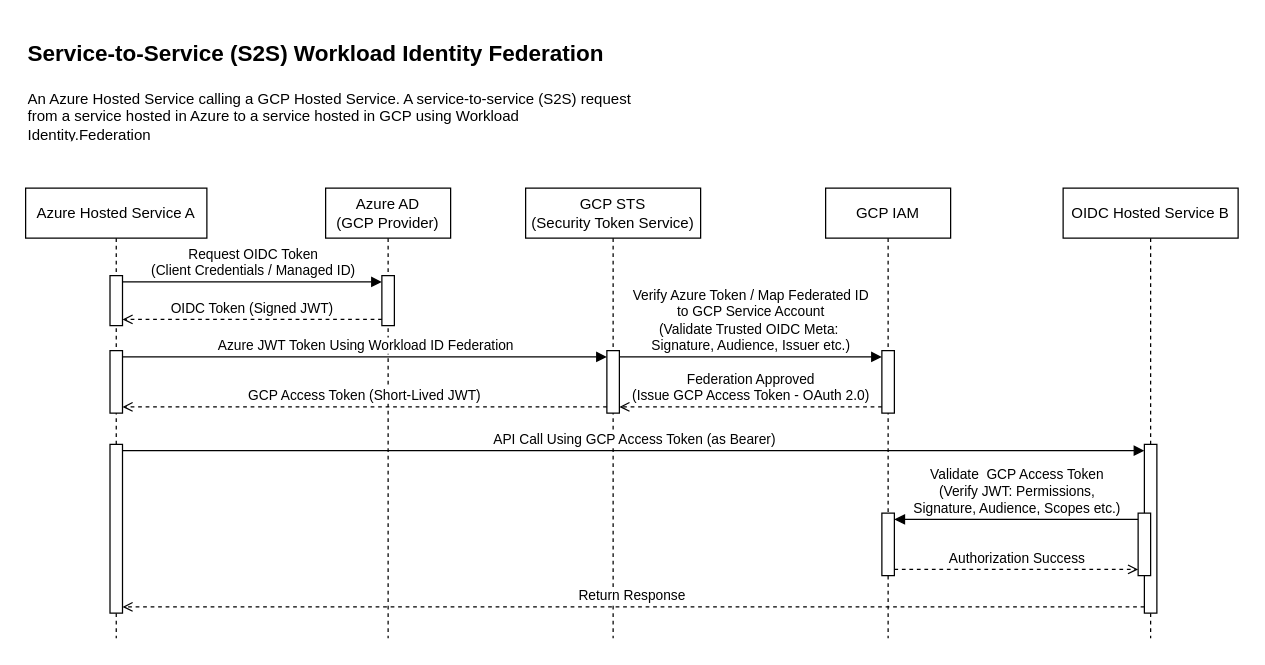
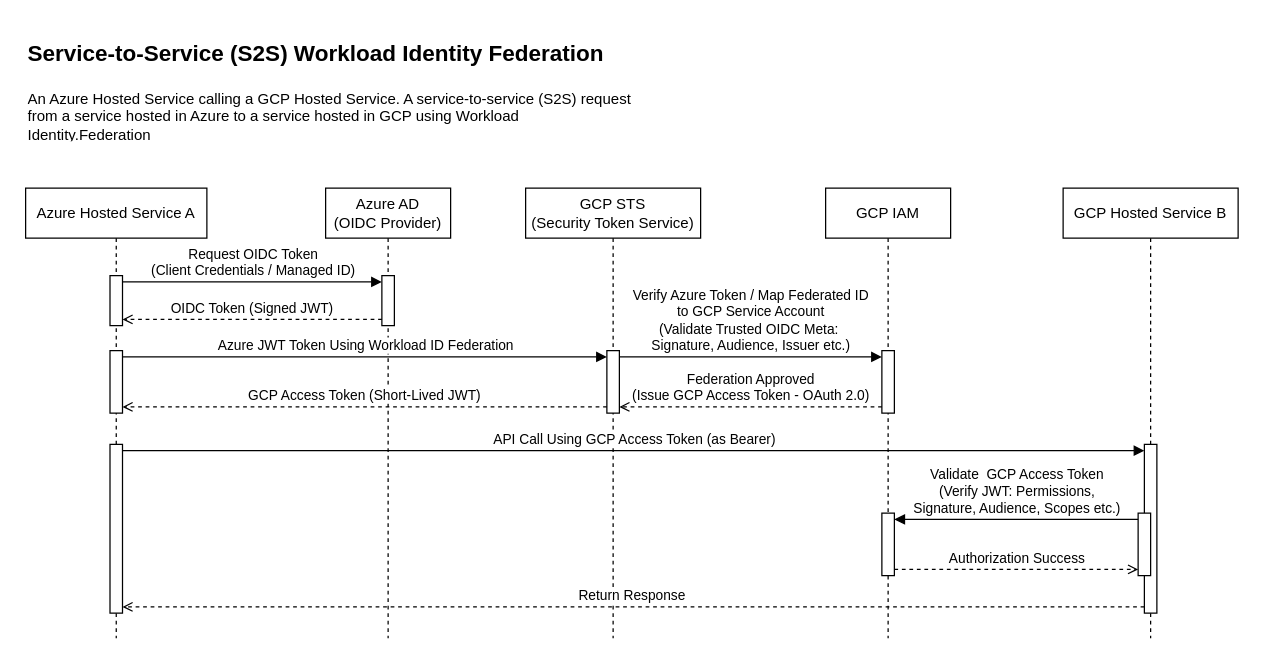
node "Azure AD (GCP Provider)": label "Azure AD (GCP Provider)" -> "Azure AD (OIDC Provider)"
node "OIDC Hosted Service B": label "OIDC Hosted Service B" -> "GCP Hosted Service B"
